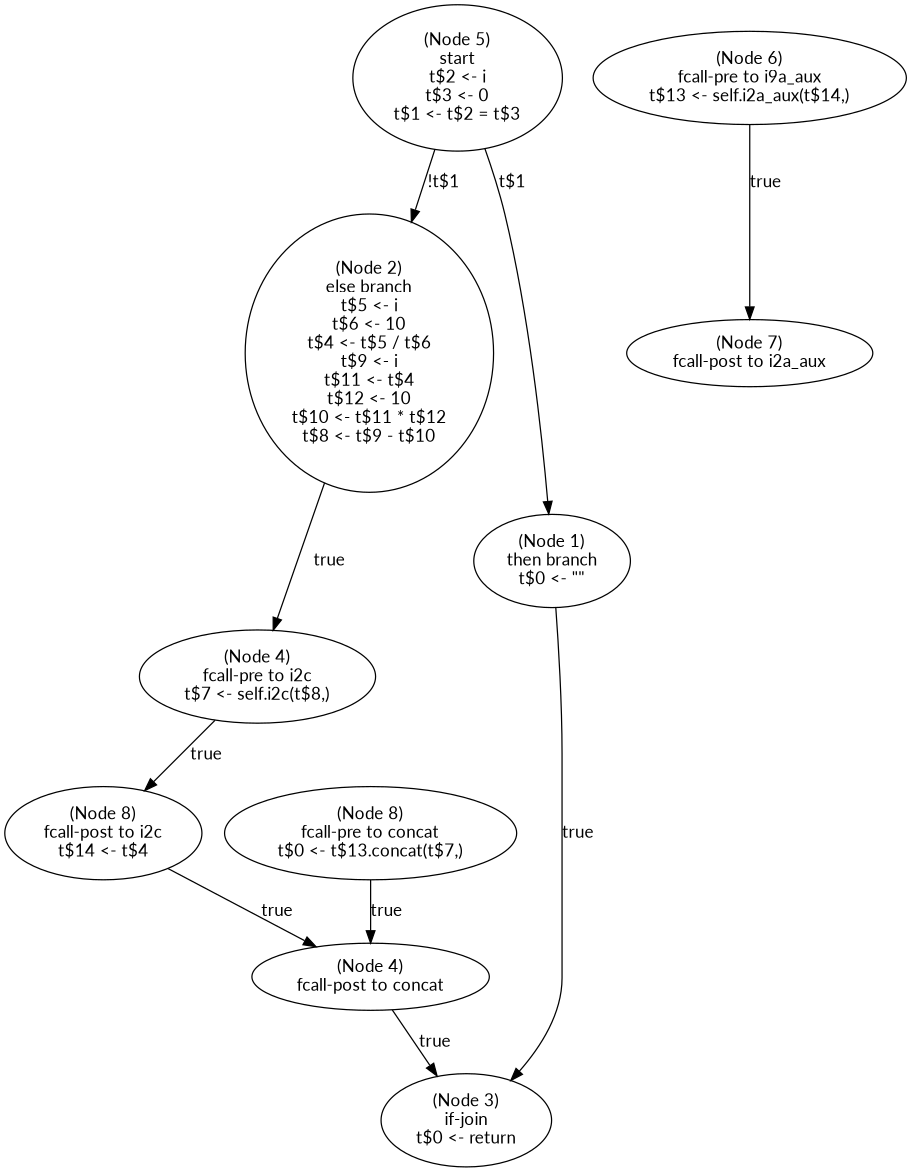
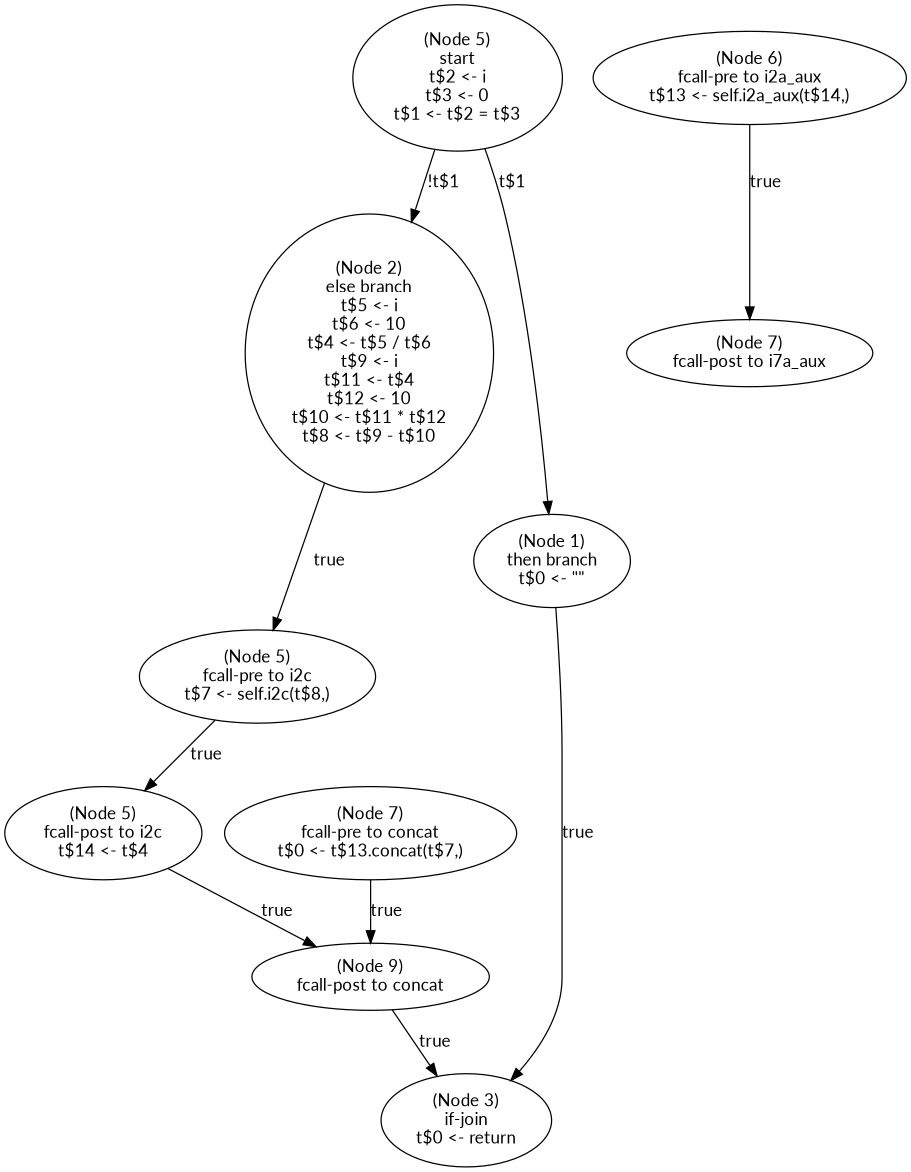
node "(Node 6) fcall-pre to i9a_aux t$13 <- self.i2a_aux(t$14,)": label "(Node 6) fcall-pre to i9a_aux t$13 <- self.i2a_aux(t$14,)" -> "(Node 6) fcall-pre to i2a_aux t$13 <- self.i2a_aux(t$14,)"
node "(Node 7) fcall-post to i2a_aux": label "(Node 7) fcall-post to i2a_aux" -> "(Node 7) fcall-post to i7a_aux"
node "(Node 4) fcall-pre to i2c t$7 <- self.i2c(t$8,)": label "(Node 4) fcall-pre to i2c t$7 <- self.i2c(t$8,)" -> "(Node 5) fcall-pre to i2c t$7 <- self.i2c(t$8,)"
node "(Node 8) fcall-post to i2c t$14 <- t$4": label "(Node 8) fcall-post to i2c t$14 <- t$4" -> "(Node 5) fcall-post to i2c t$14 <- t$4"
node "(Node 8) fcall-pre to concat t$0 <- t$13.concat(t$7,)": label "(Node 8) fcall-pre to concat t$0 <- t$13.concat(t$7,)" -> "(Node 7) fcall-pre to concat t$0 <- t$13.concat(t$7,)"
node "(Node 4) fcall-post to concat": label "(Node 4) fcall-post to concat" -> "(Node 9) fcall-post to concat"
